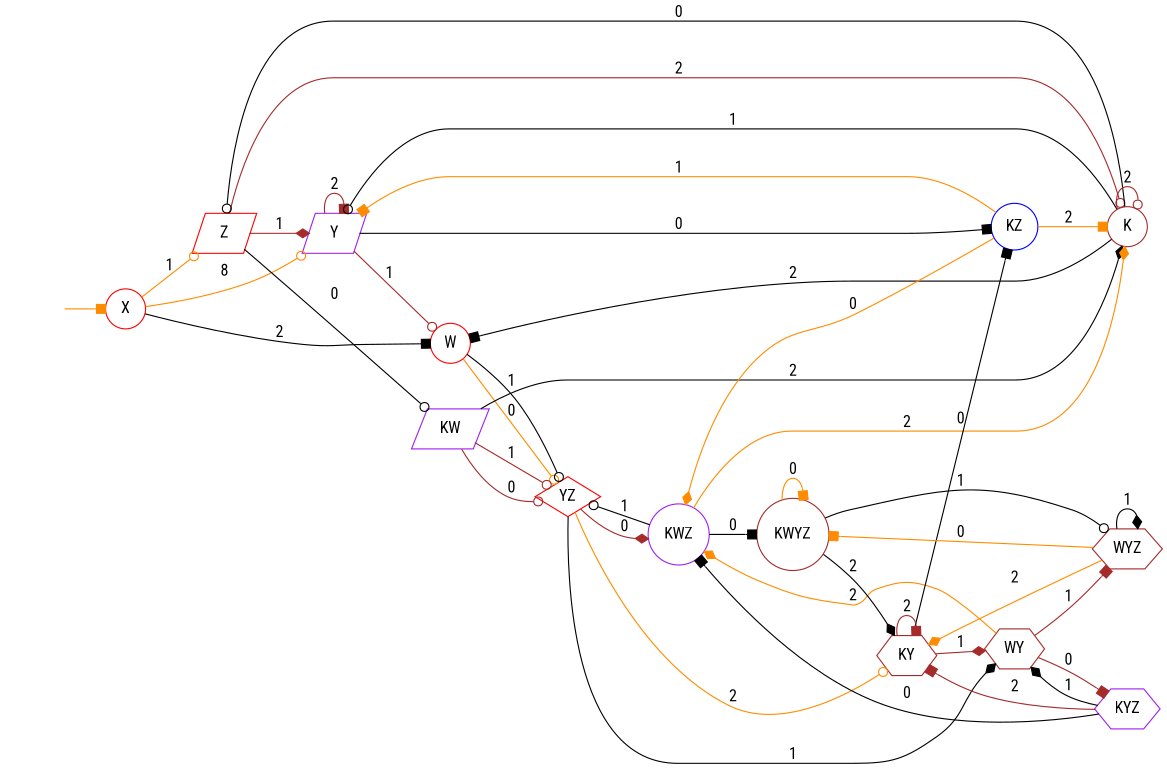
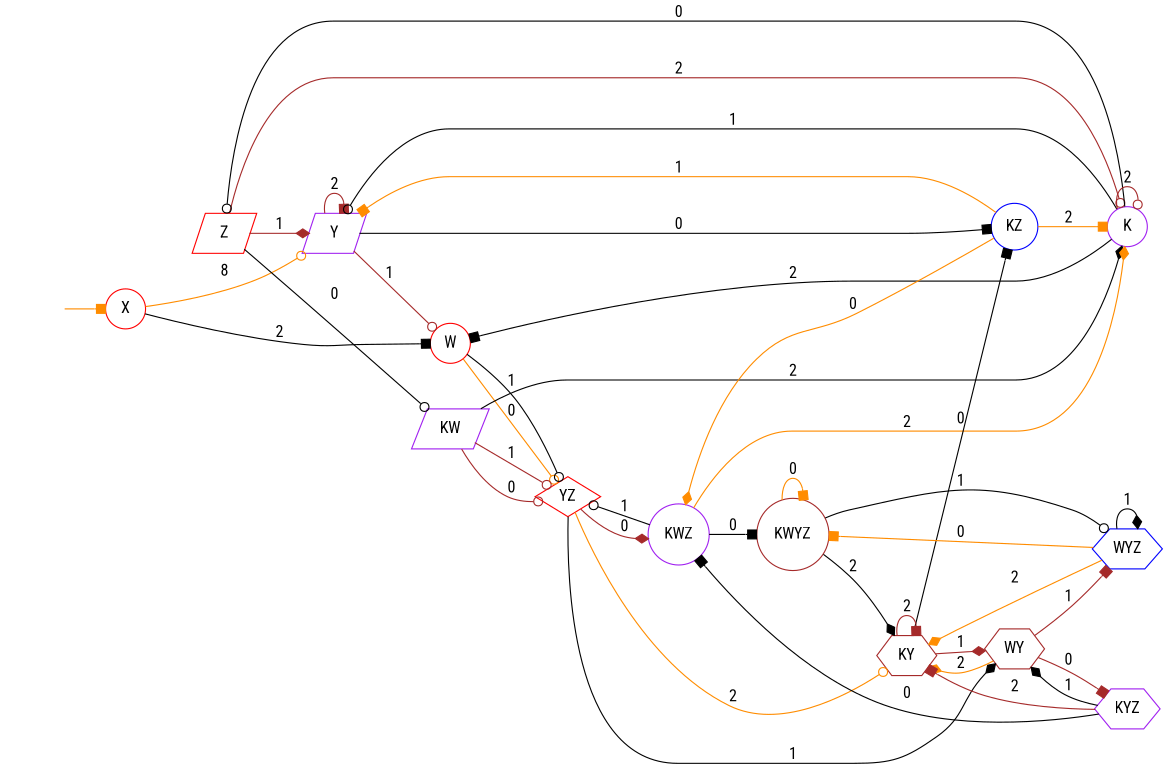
node "K": color brown -> purple
edge "X" -> "Z": removed, label "1"
node "WYZ": color brown -> blue
edge "WY" -> "KWZ": now "WY" -> "KY"
